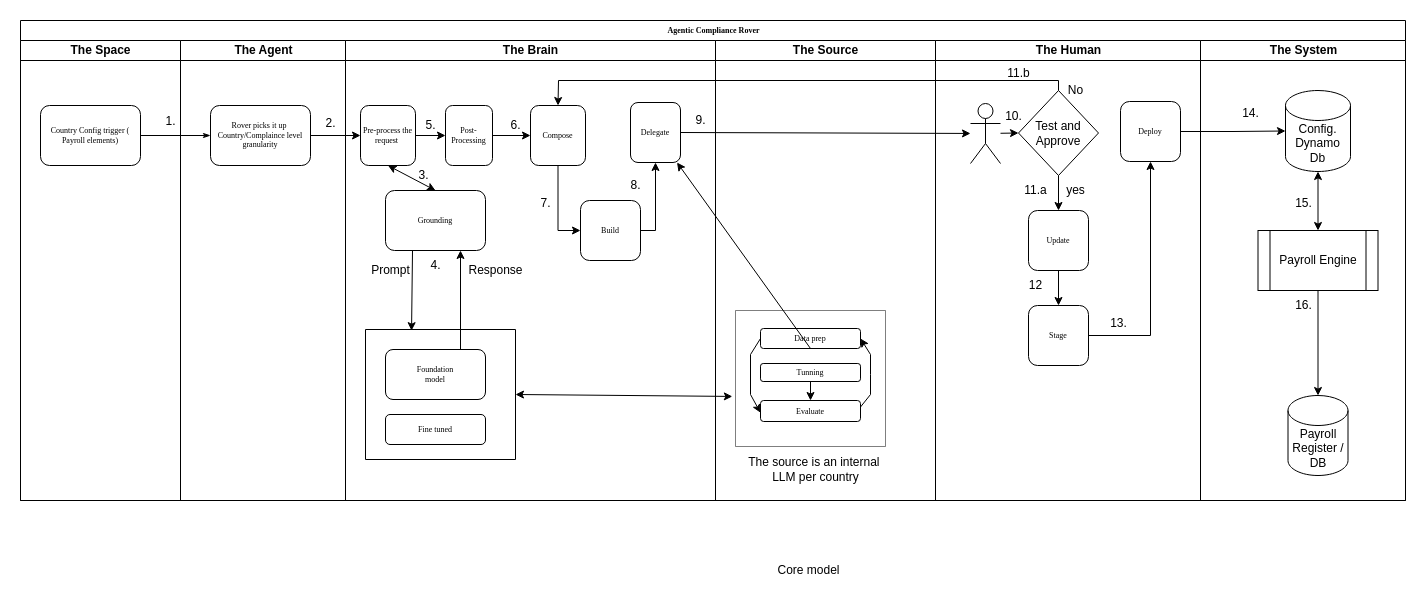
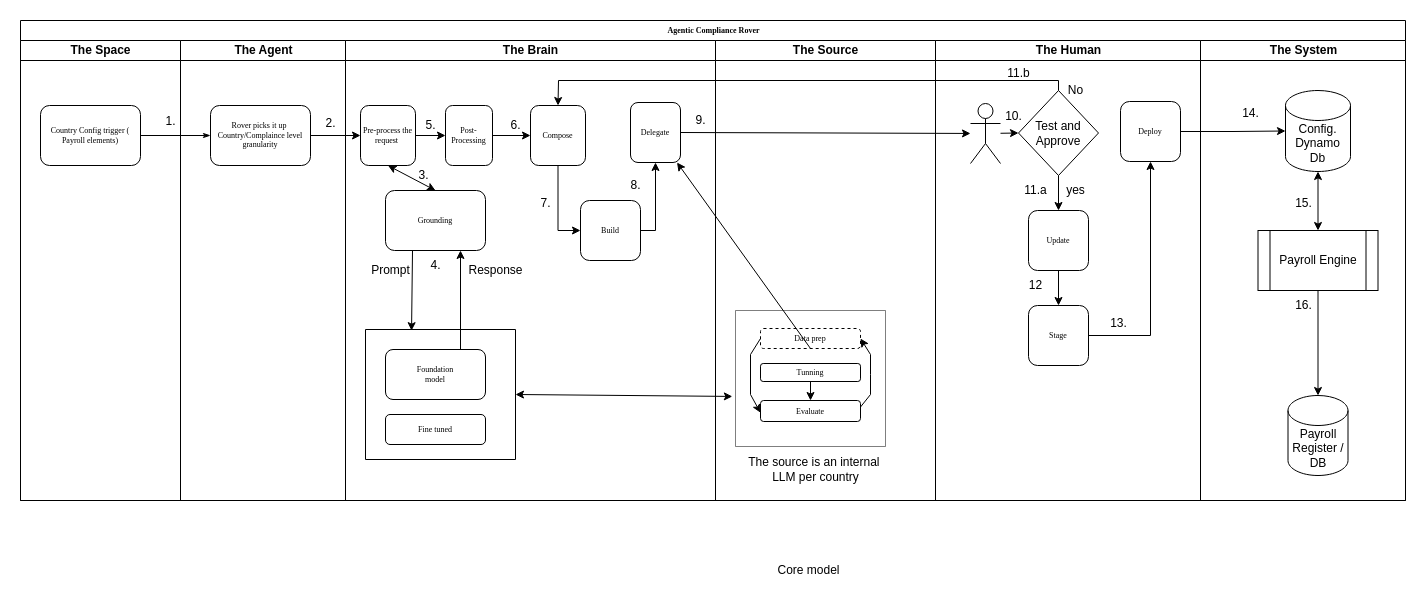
node "Data prep": style solid -> dashed
